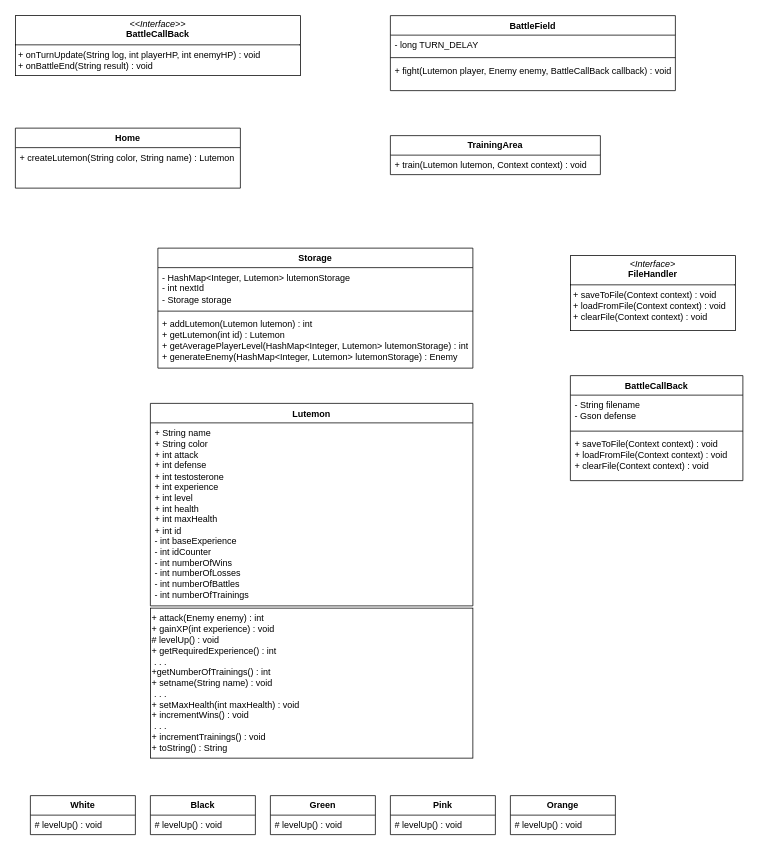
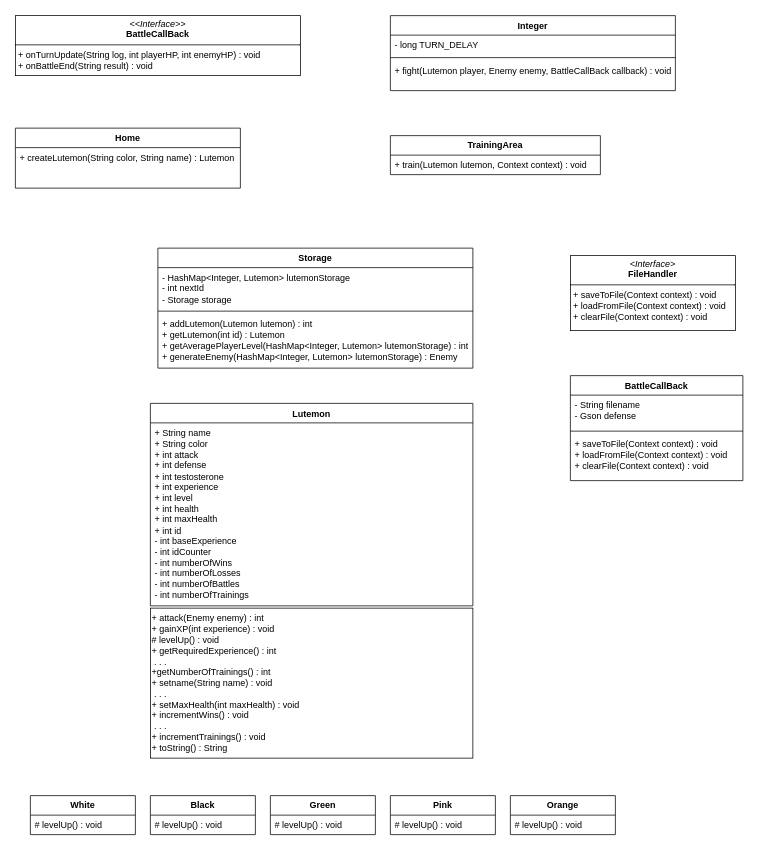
node "BattleField": label "BattleField" -> "Integer"
